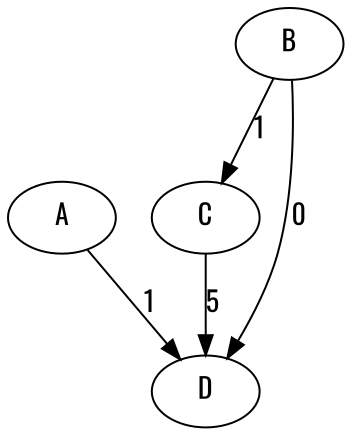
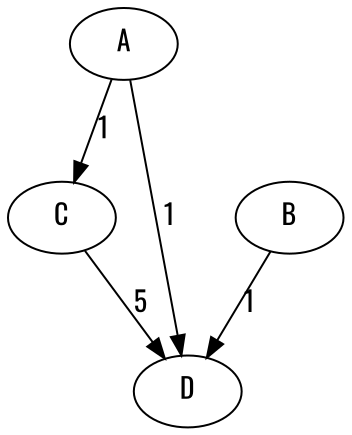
edge "B" -> "C": now "A" -> "C"
edge "B" -> "D": label "0" -> "1"
